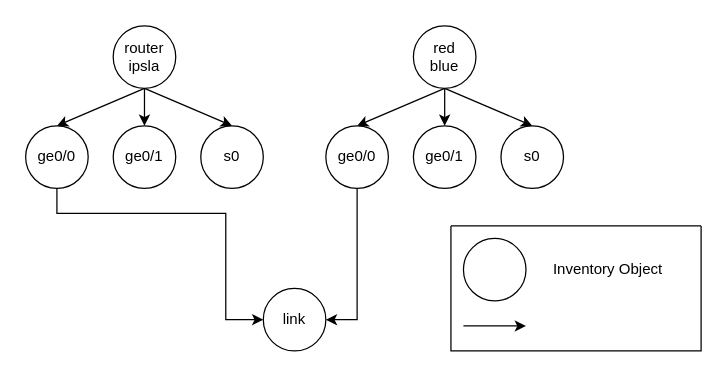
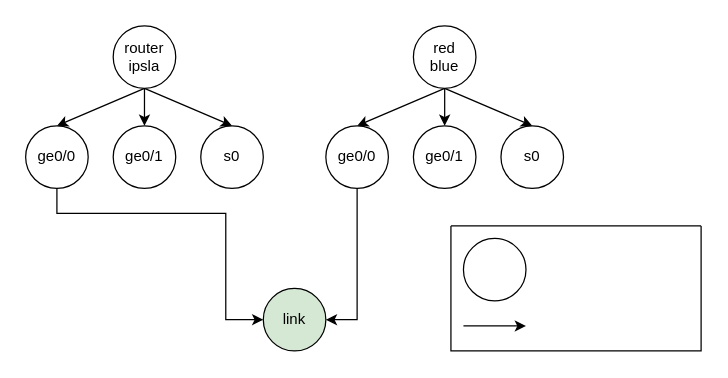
node "Inventory Object": removed
node "link": fillcolor #ffffff -> #d5e8d4
